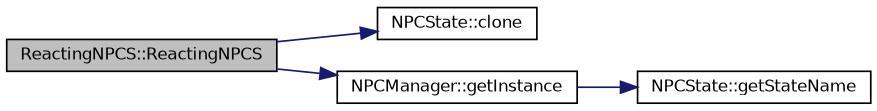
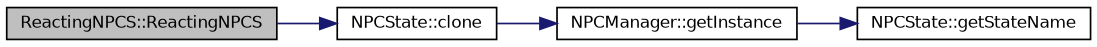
edge "ReactingNPCS::ReactingNPCS" -> "NPCManager::getInstance": now "NPCState::clone" -> "NPCManager::getInstance"
